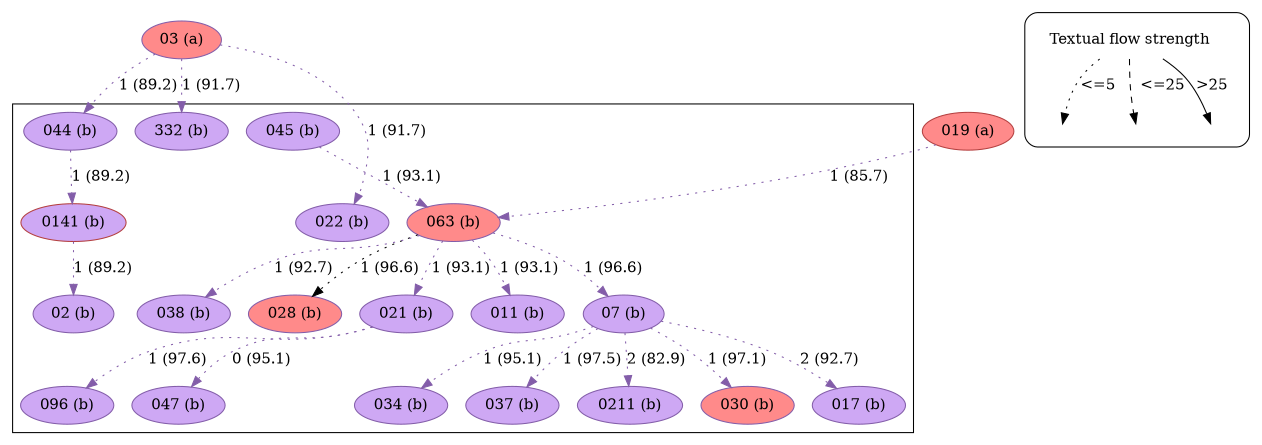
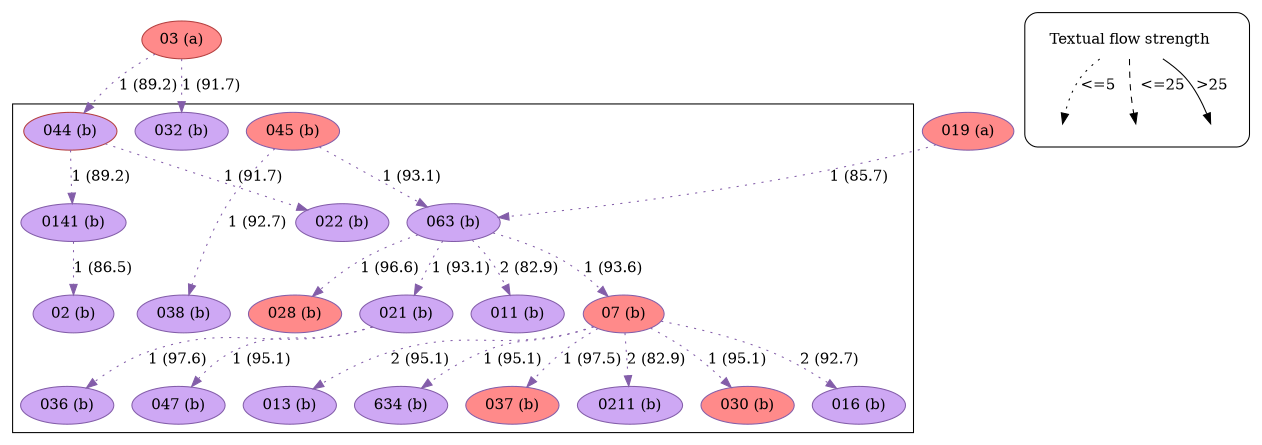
node "03 (a)": color #835da9 -> #b43f3f
edge "03 (a)" -> "022 (b)": now "044 (b)" -> "022 (b)"
node "044 (b)": color #835da9 -> #b43f3f
node "332 (b)": label "332 (b)" -> "032 (b)"
node "045 (b)": fillcolor #cea8f4 -> #ff8a8a
node "019 (a)": color #b43f3f -> #835da9
node "0141 (b)": color #b43f3f -> #835da9
node "063 (b)": fillcolor #ff8a8a -> #cea8f4
edge "063 (b)" -> "038 (b)": now "045 (b)" -> "038 (b)"
edge "063 (b)" -> "028 (b)": color black -> #835da9
edge "0141 (b)" -> "02 (b)": label "1 (89.2)" -> "1 (86.5)"
edge "063 (b)" -> "011 (b)": label "1 (93.1)" -> "2 (82.9)"
edge "063 (b)" -> "07 (b)": label "1 (96.6)" -> "1 (93.6)"
node "07 (b)": fillcolor #cea8f4 -> #ff8a8a
edge "021 (b)" -> "047 (b)": label "0 (95.1)" -> "1 (95.1)"
edge "07 (b)" -> "030 (b)": label "1 (97.1)" -> "1 (95.1)"
node "096 (b)": label "096 (b)" -> "036 (b)"
node "013 (b)": added
node "034 (b)": label "034 (b)" -> "634 (b)"
node "037 (b)": fillcolor #cea8f4 -> #ff8a8a
node "017 (b)": label "017 (b)" -> "016 (b)"
